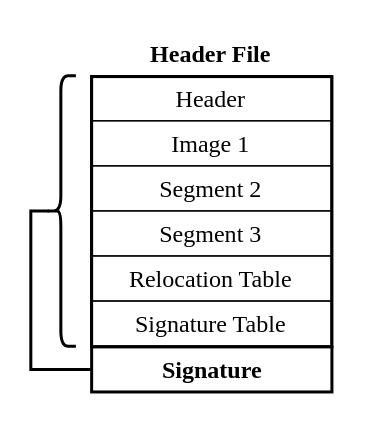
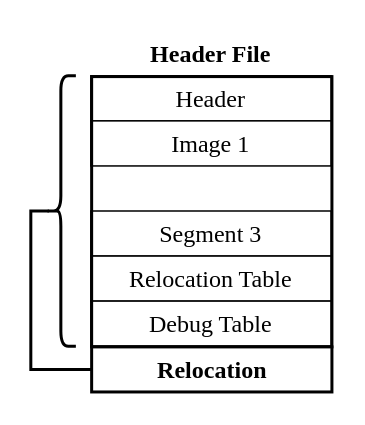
node "Segment 2": removed
node "Signature Table": label "Signature Table" -> "Debug Table"
node "Signature": label "Signature" -> "Relocation"
